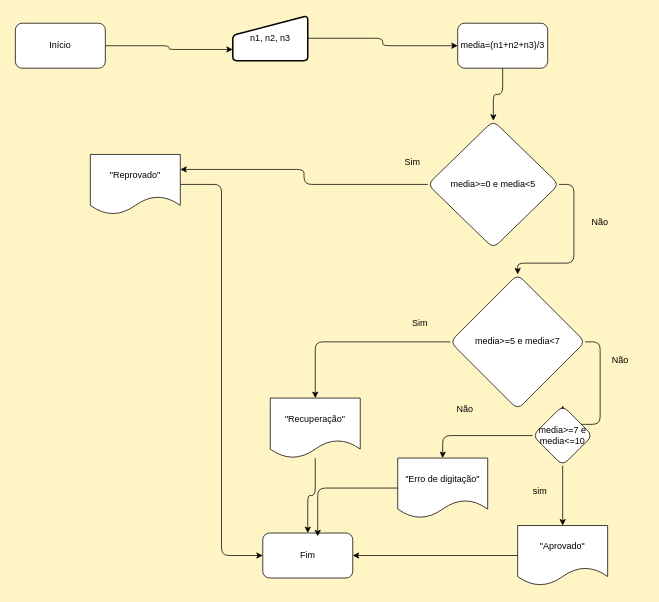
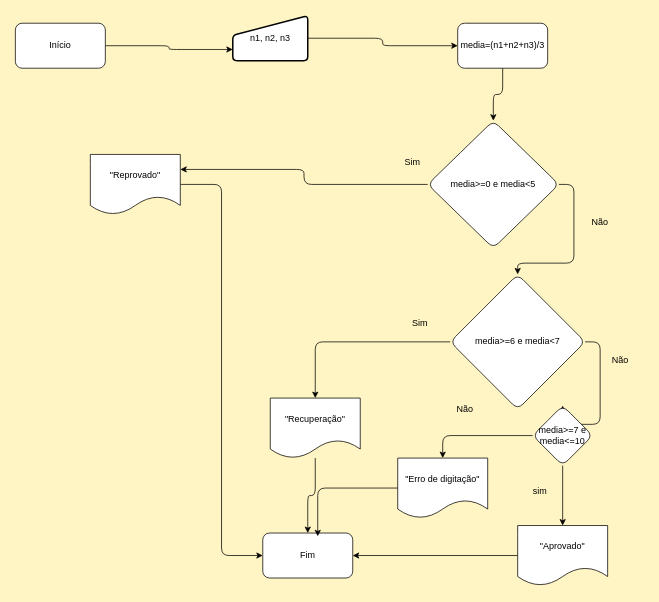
node "media>=5 e media<7": label "media>=5 e media<7" -> "media>=6 e media<7"
